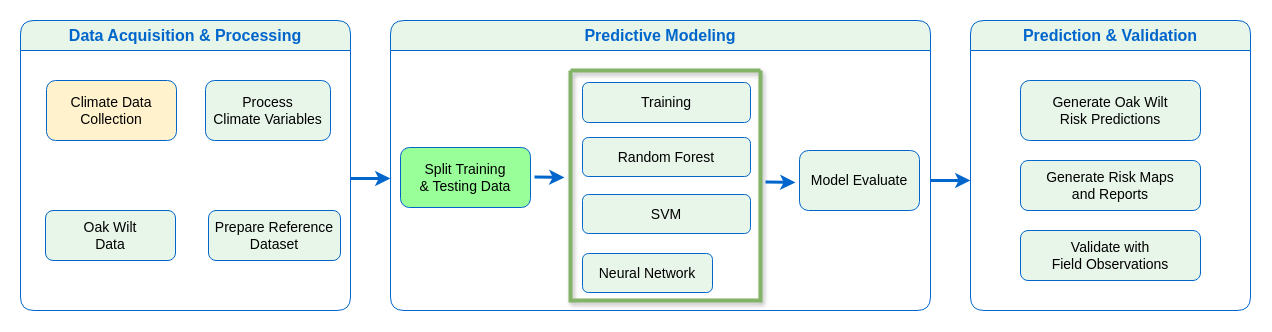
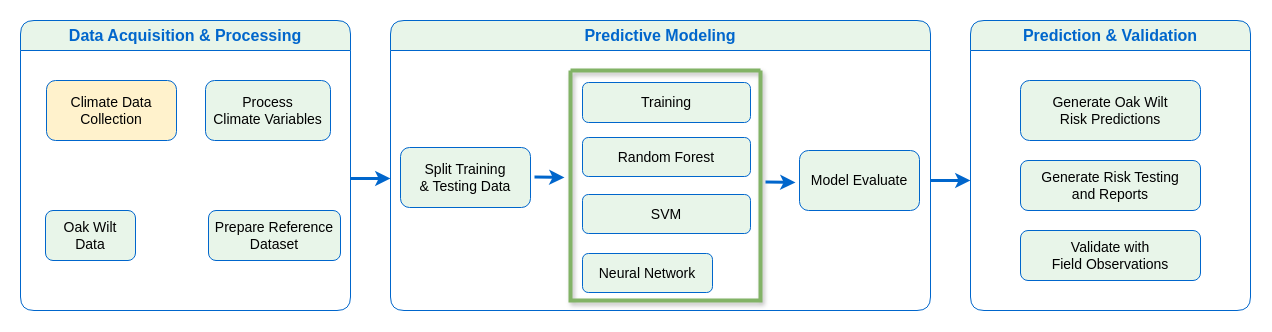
node "Split Training & Testing Data": fillcolor #99ff99 -> #e8f5e9
node "Generate Risk Maps and Reports": label "Generate Risk Maps and Reports" -> "Generate Risk Testing and Reports"
node "Oak Wilt Data": size 130x50 -> 90x50
